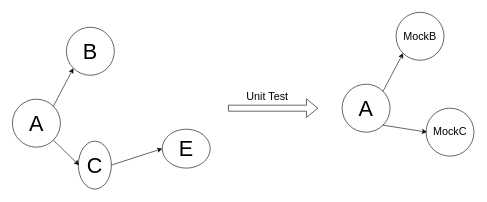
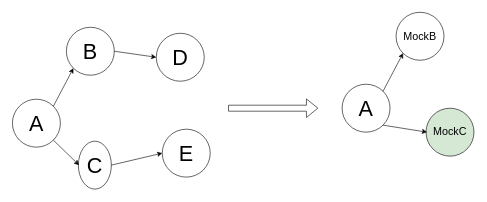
edge "B" -> "D": added
node "D": added
node "Unit Test": removed
node "MockC": fillcolor #ffffff -> #d5e8d4
node "E": size 48x39 -> 48x48
